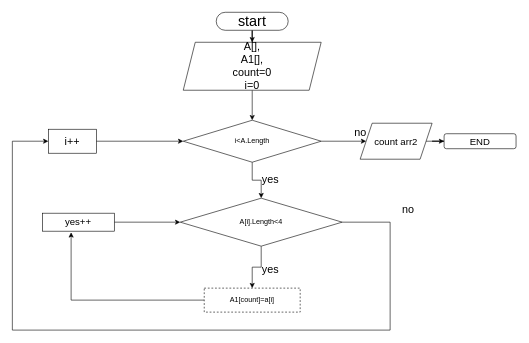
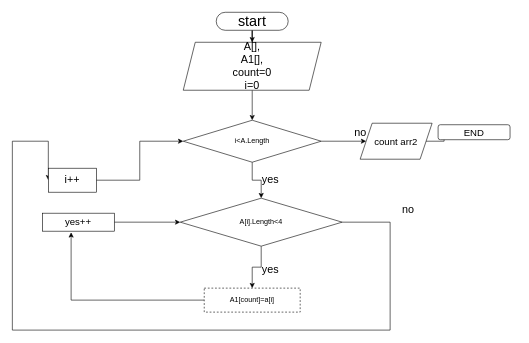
node "i++": moved (72, 141) -> (72, 180)
node "END": moved (480, 141) -> (474, 132)
